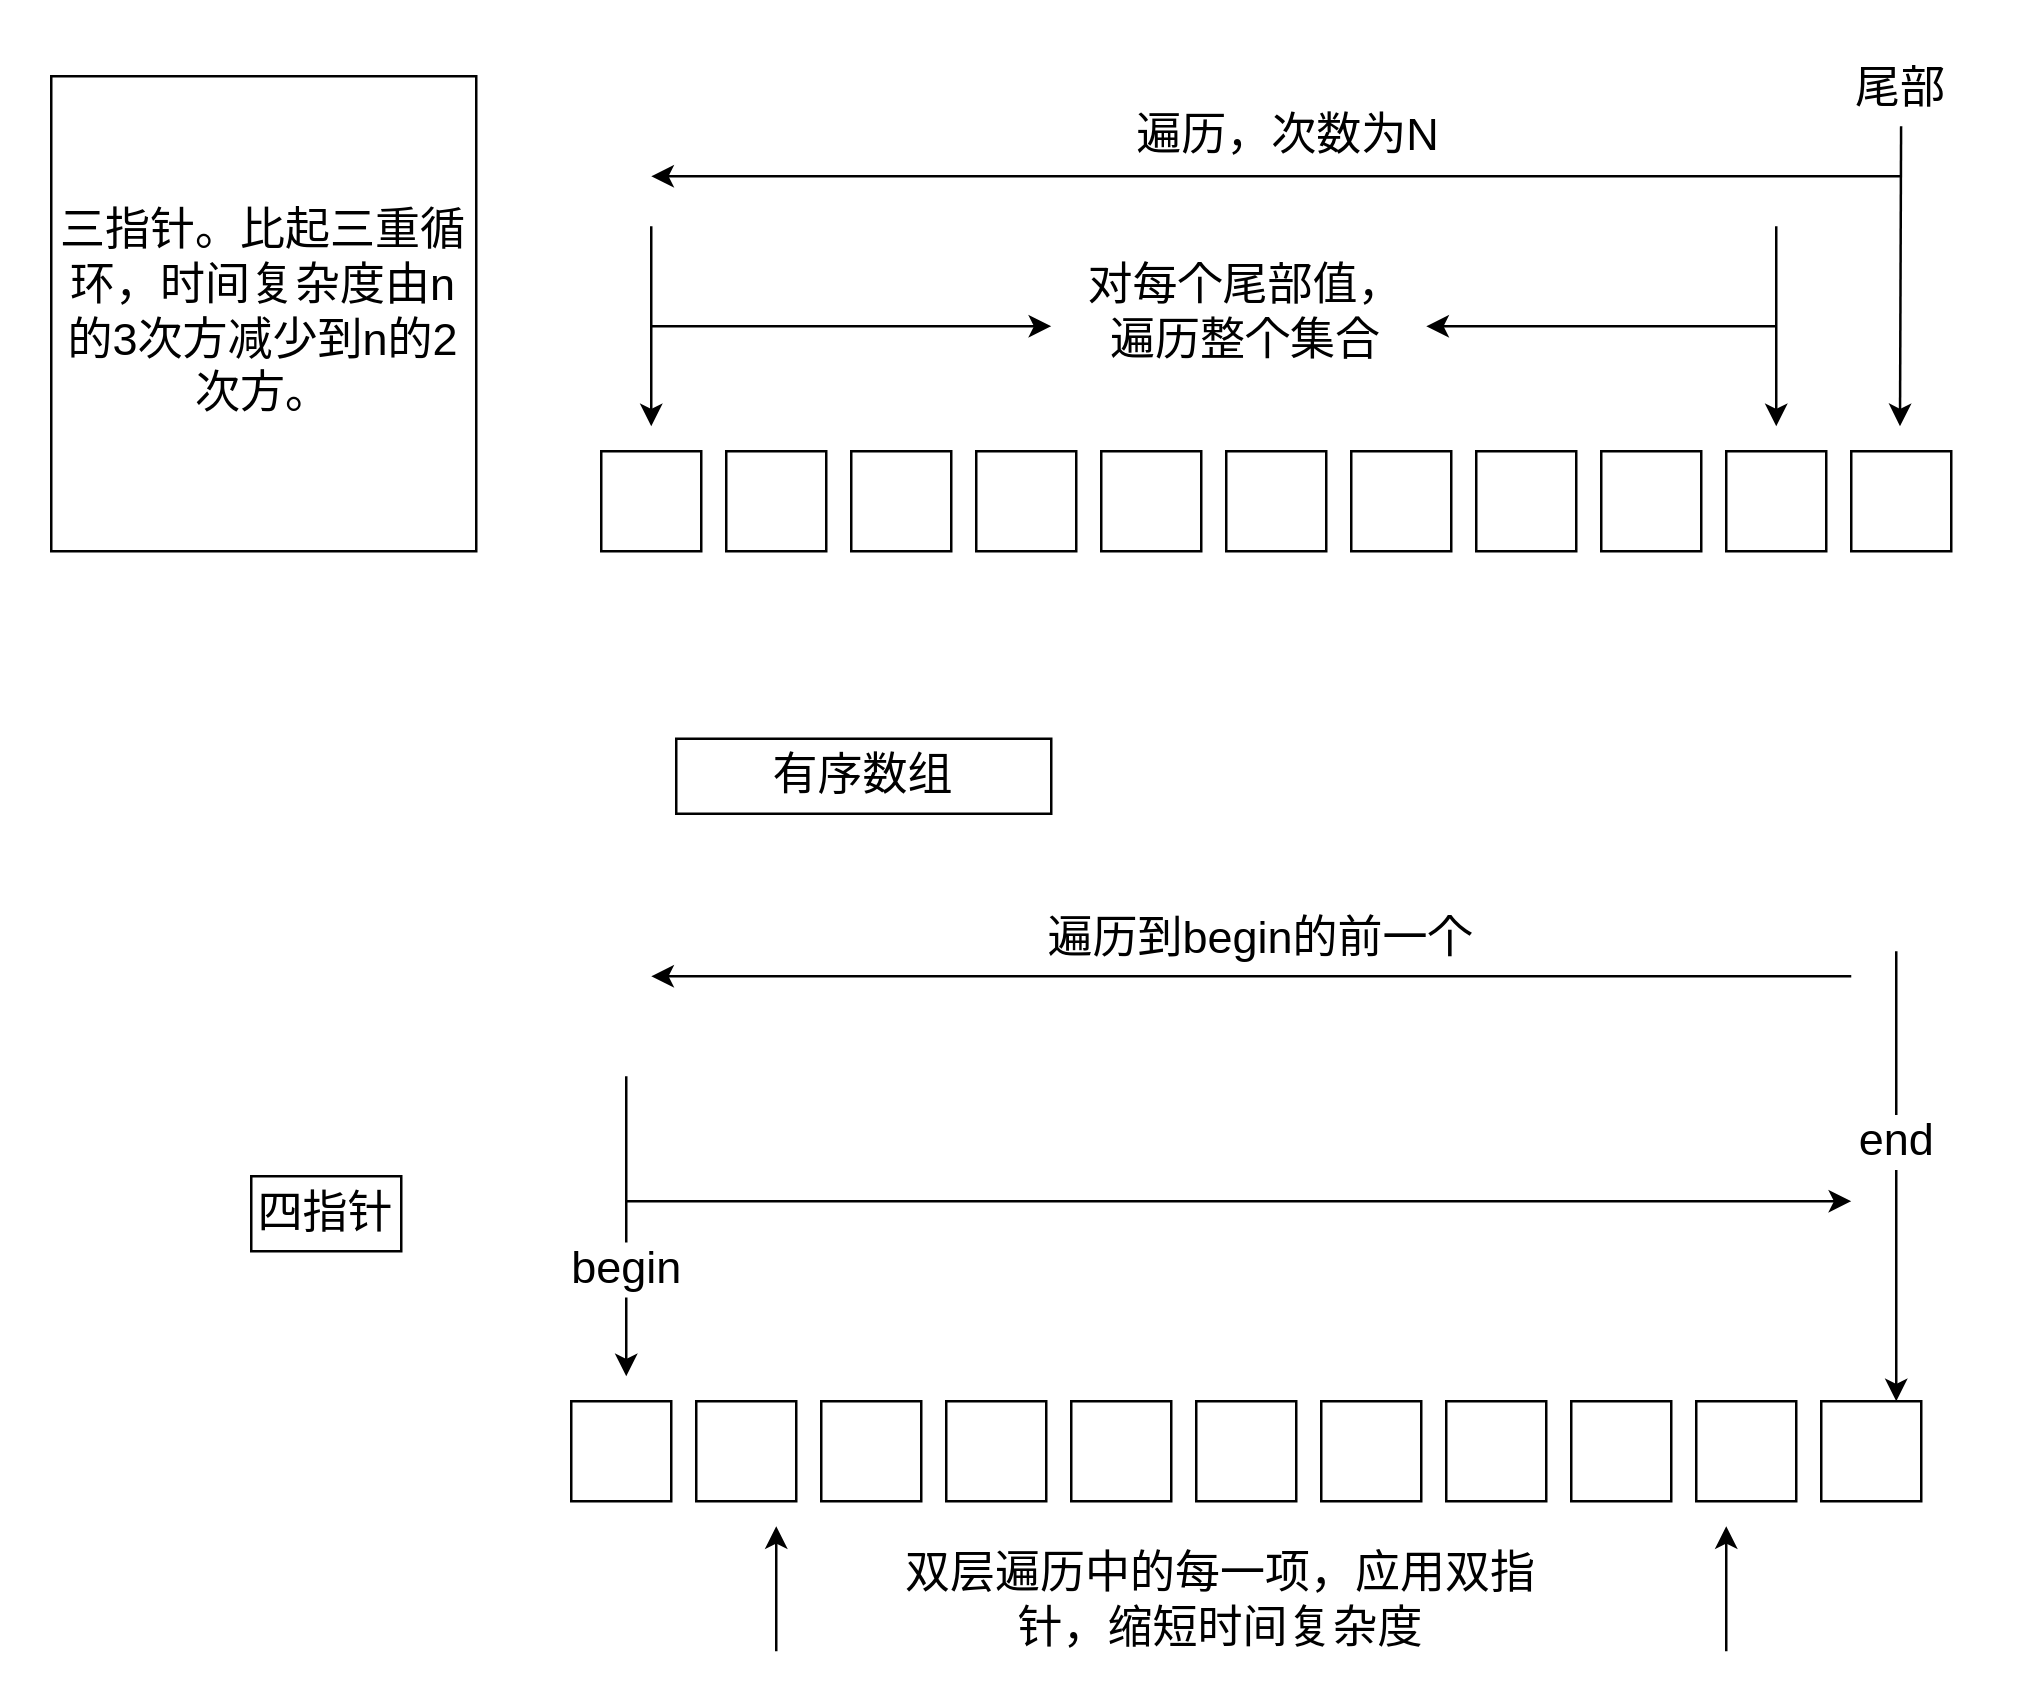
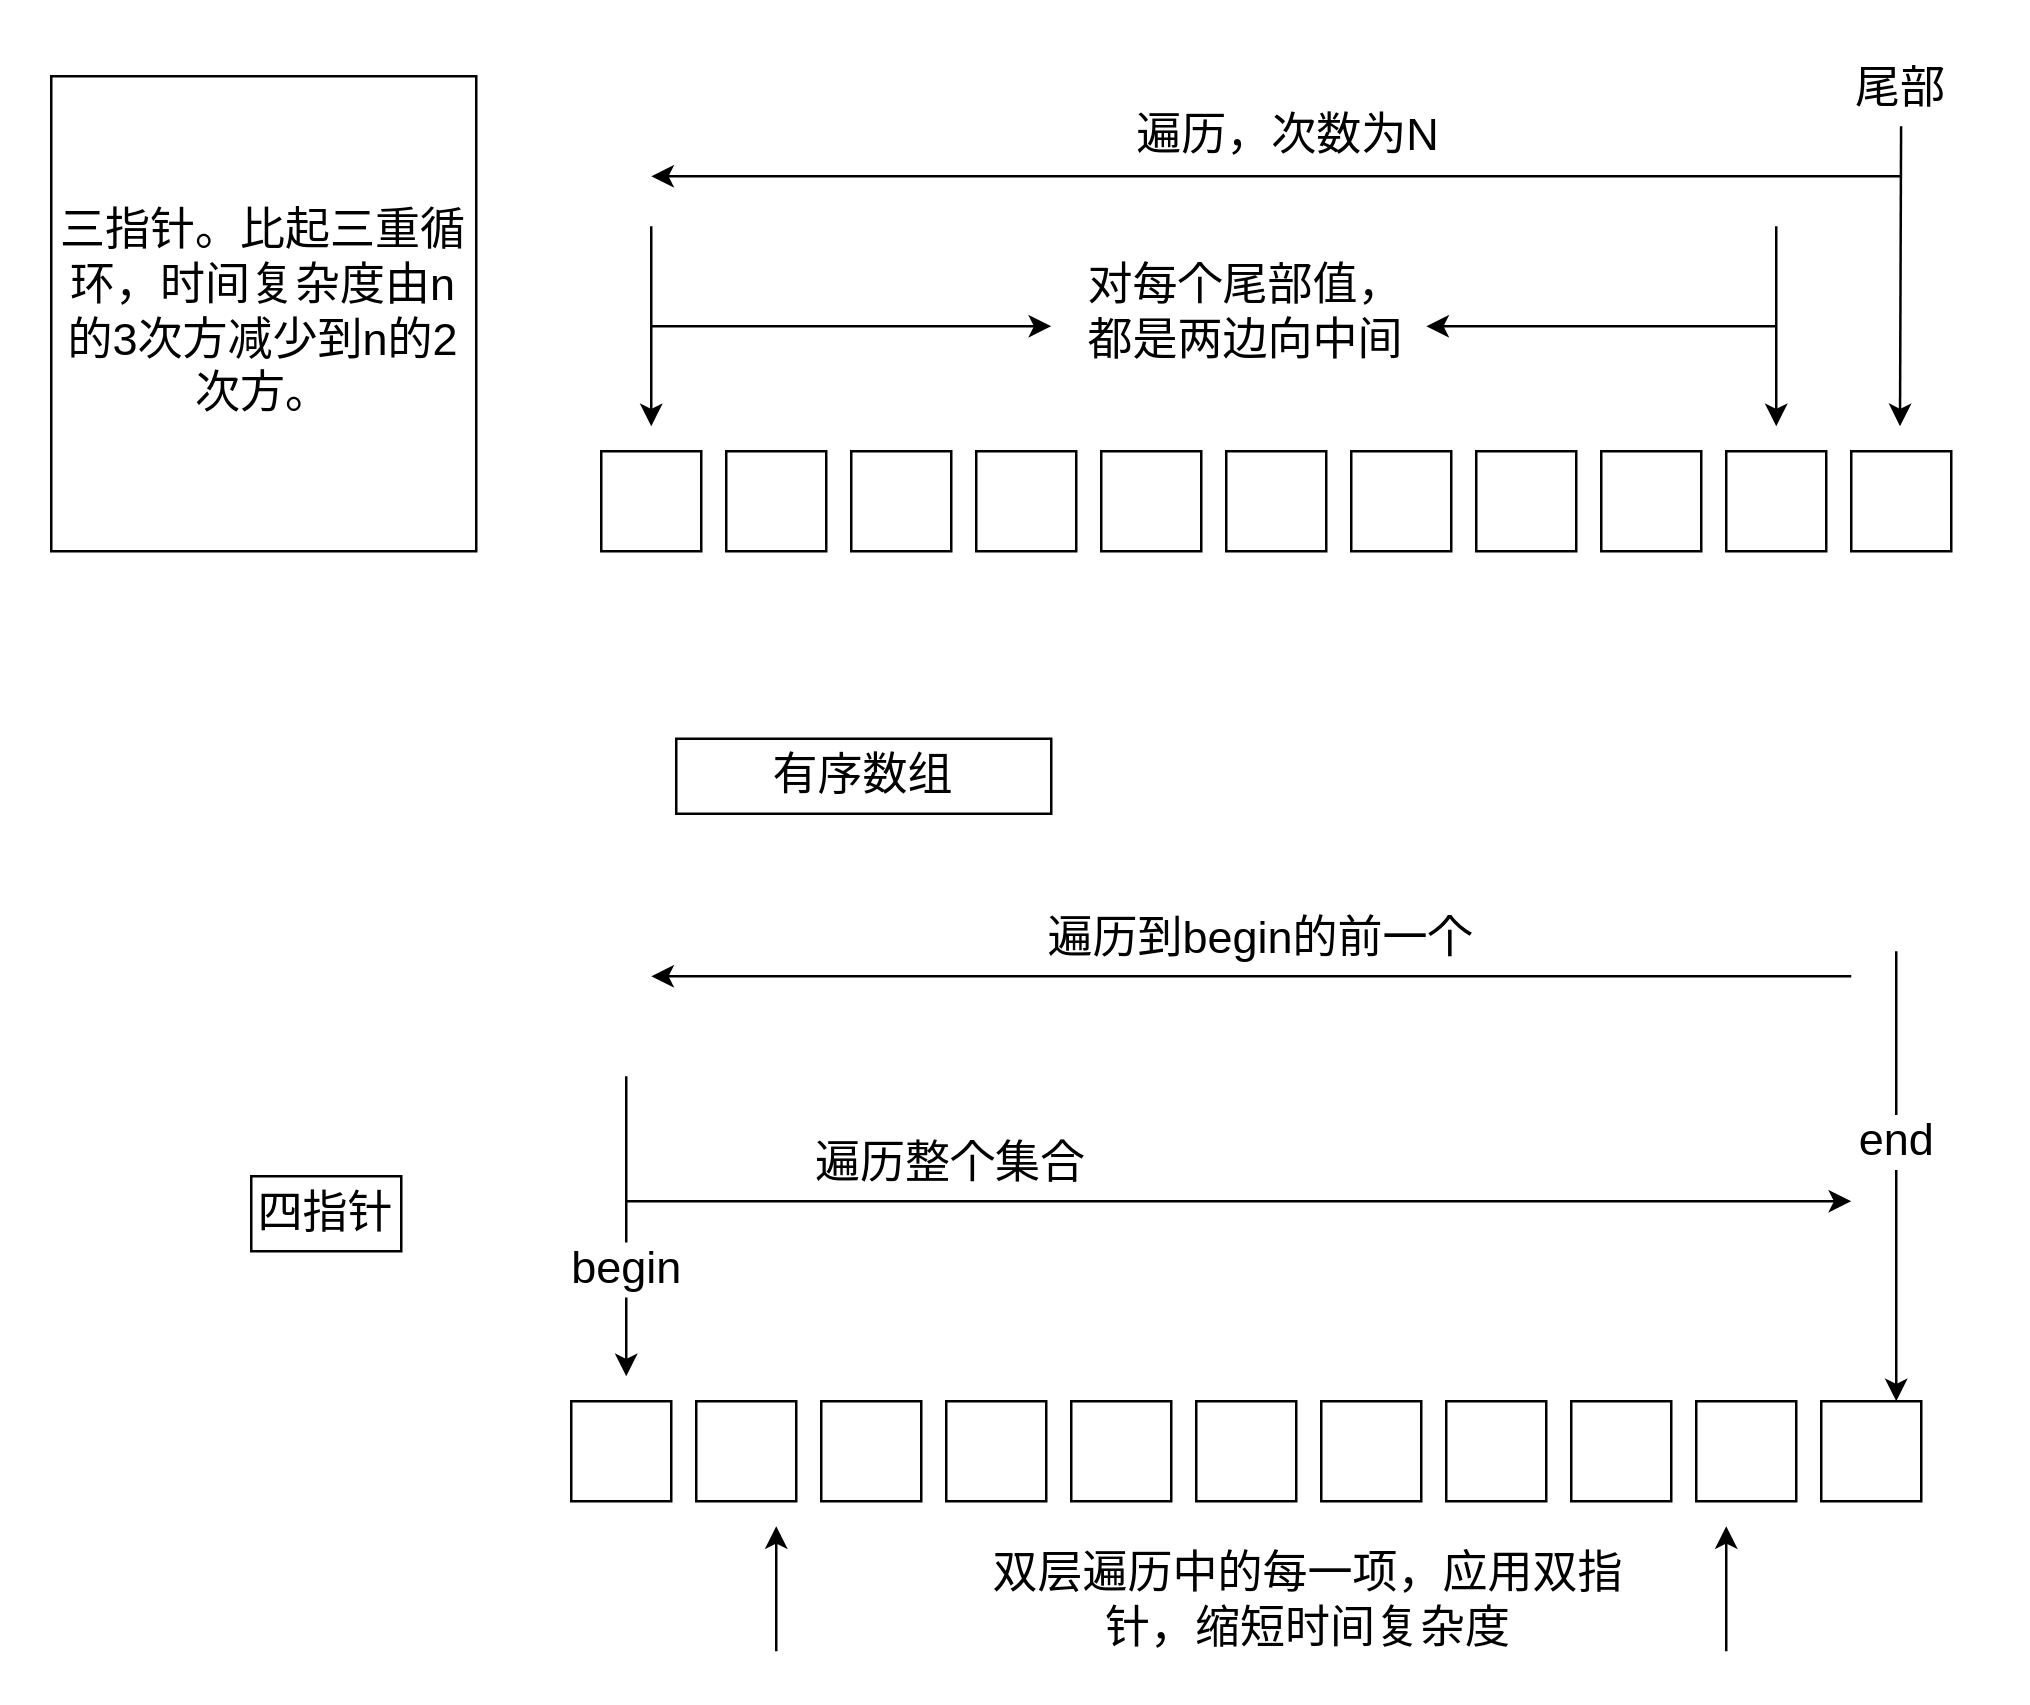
node "对每个尾部值，遍历整个集合": label "对每个尾部值，遍历整个集合" -> "对每个尾部值，都是两边向中间"
node "遍历整个集合": added
node "双层遍历中的每一项，应用双指针，缩短时间复杂度": moved (1221, 1601) -> (1309, 1601)
